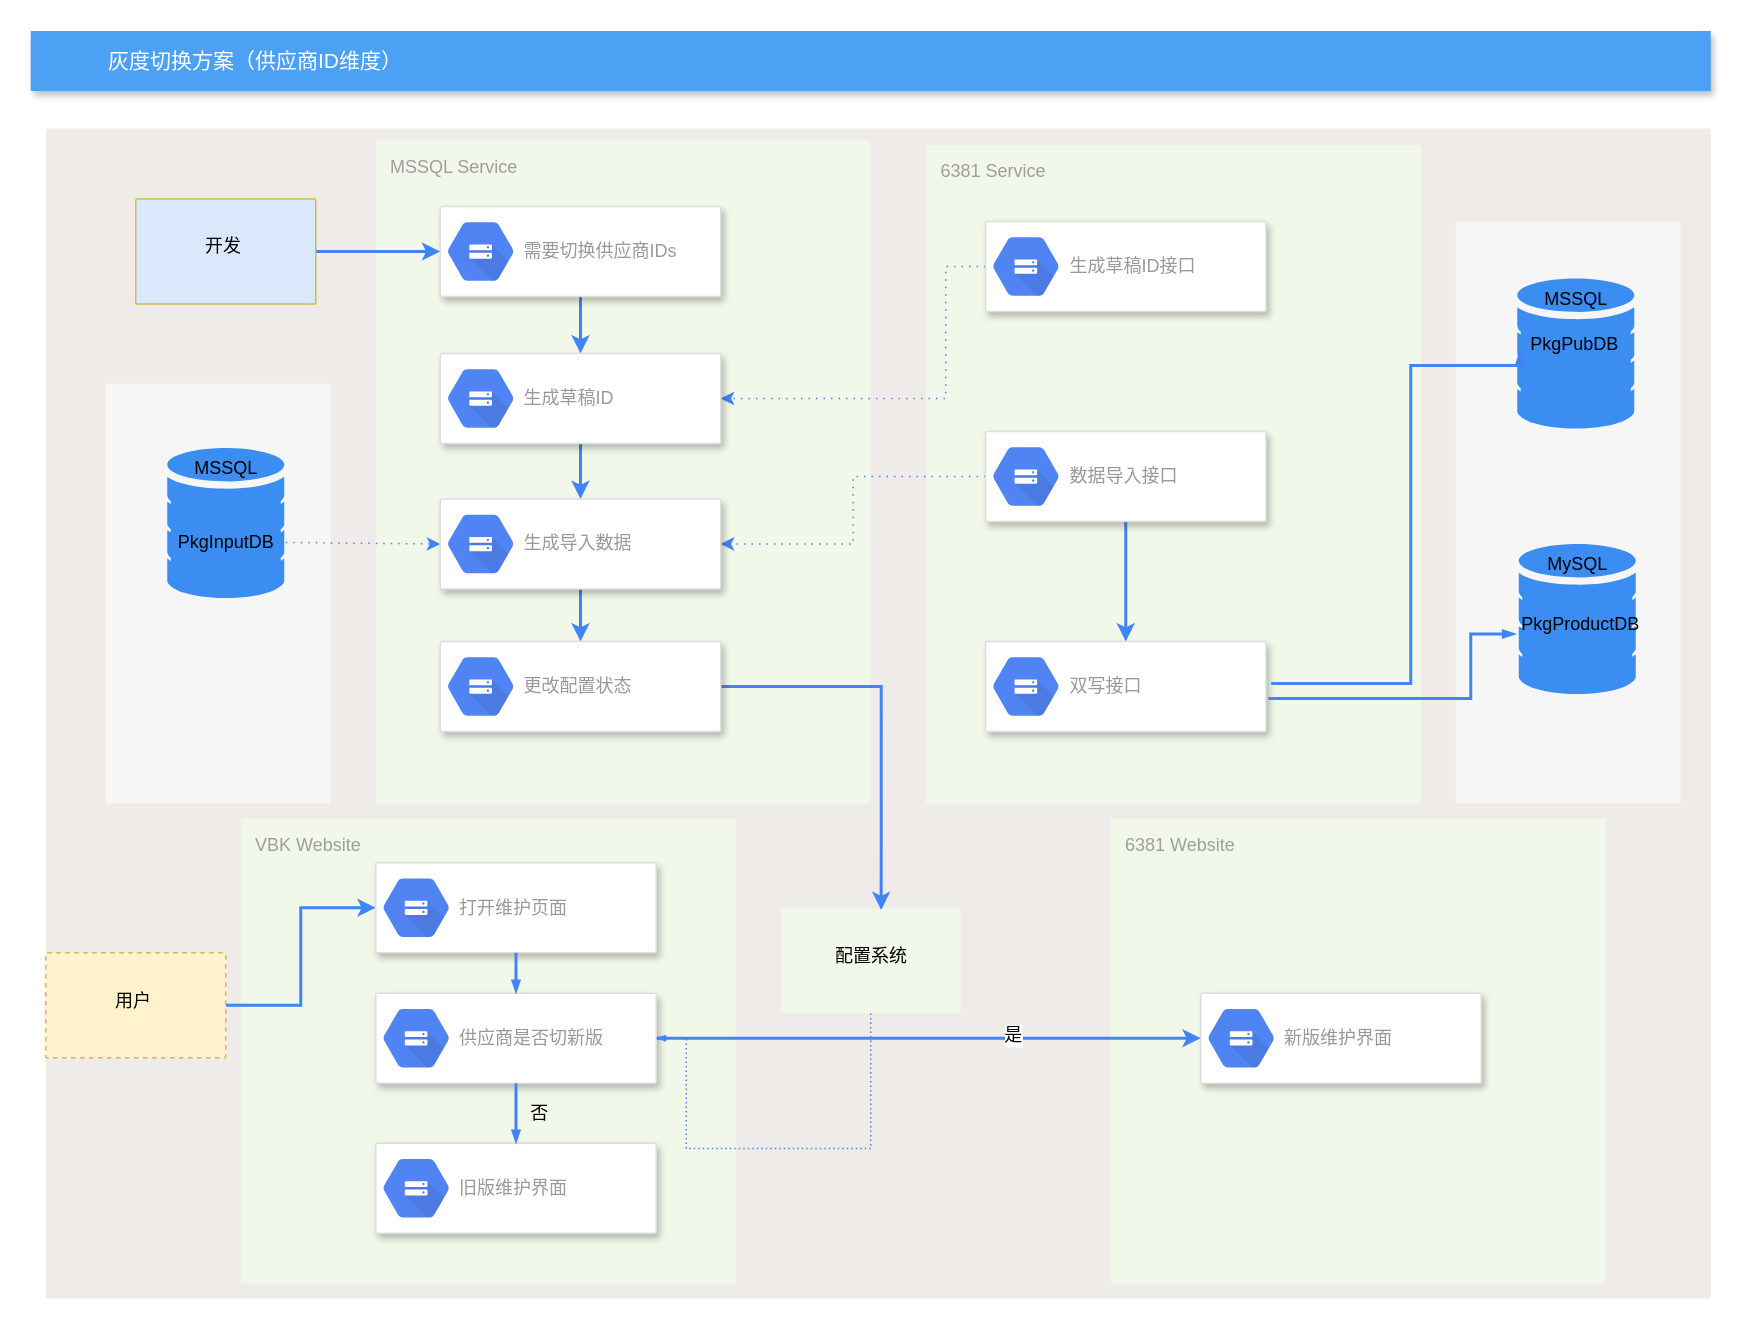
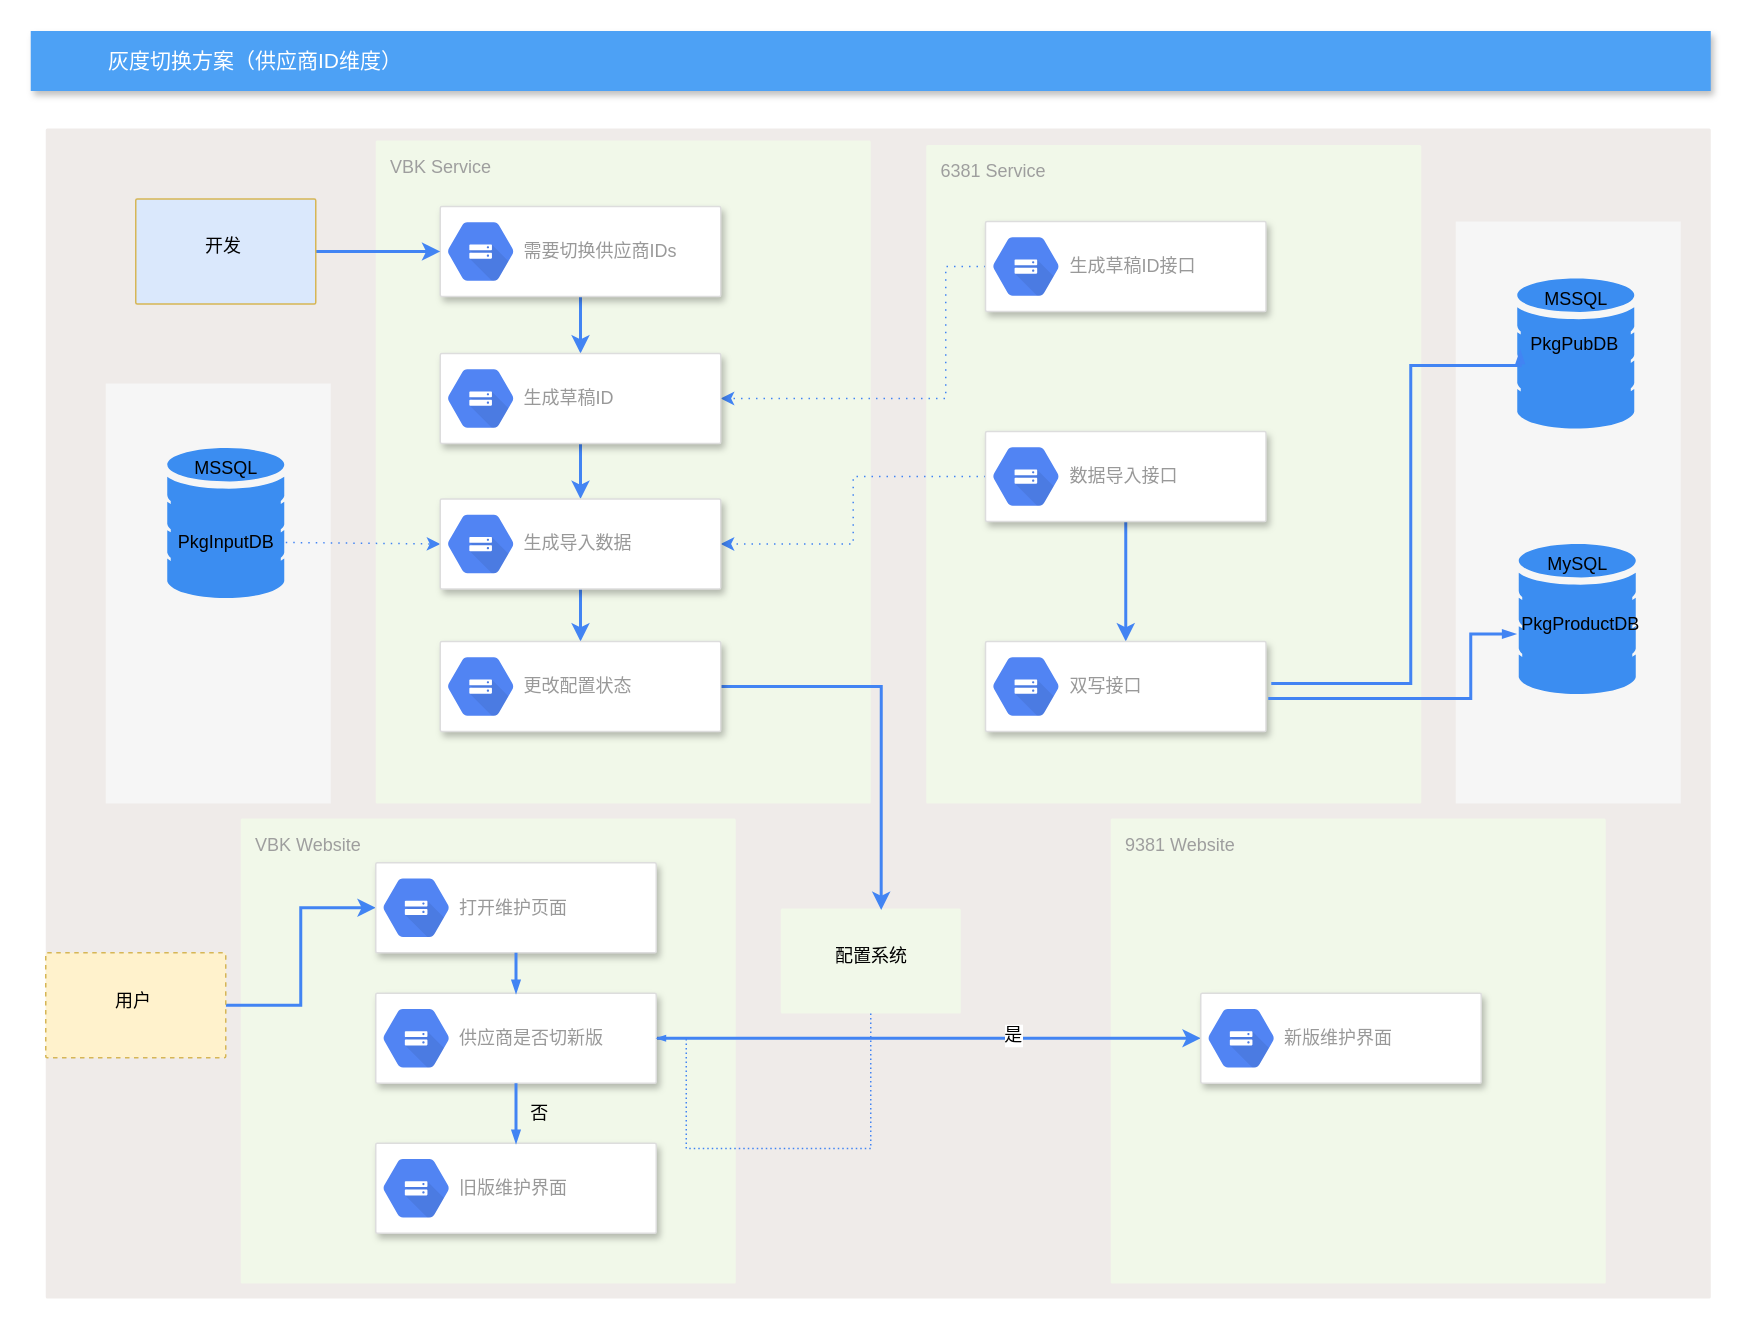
node "MSSQL Service": label "MSSQL Service" -> "VBK Service"
node "6381 Website": label "6381 Website" -> "9381 Website"
